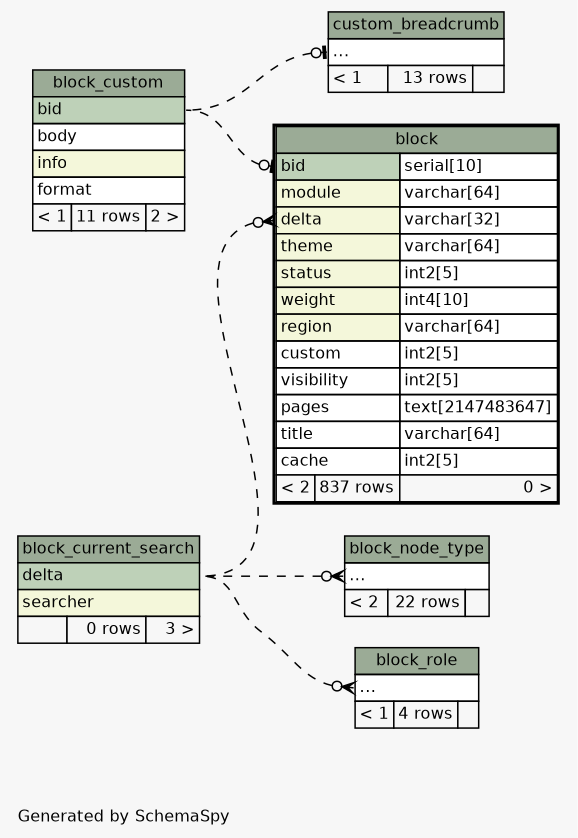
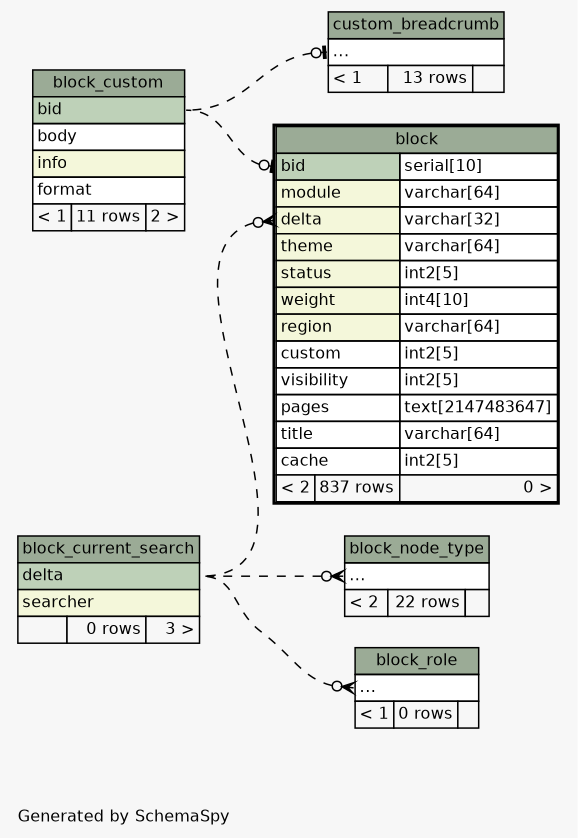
node "block_role": text "4 rows" -> "0 rows"
